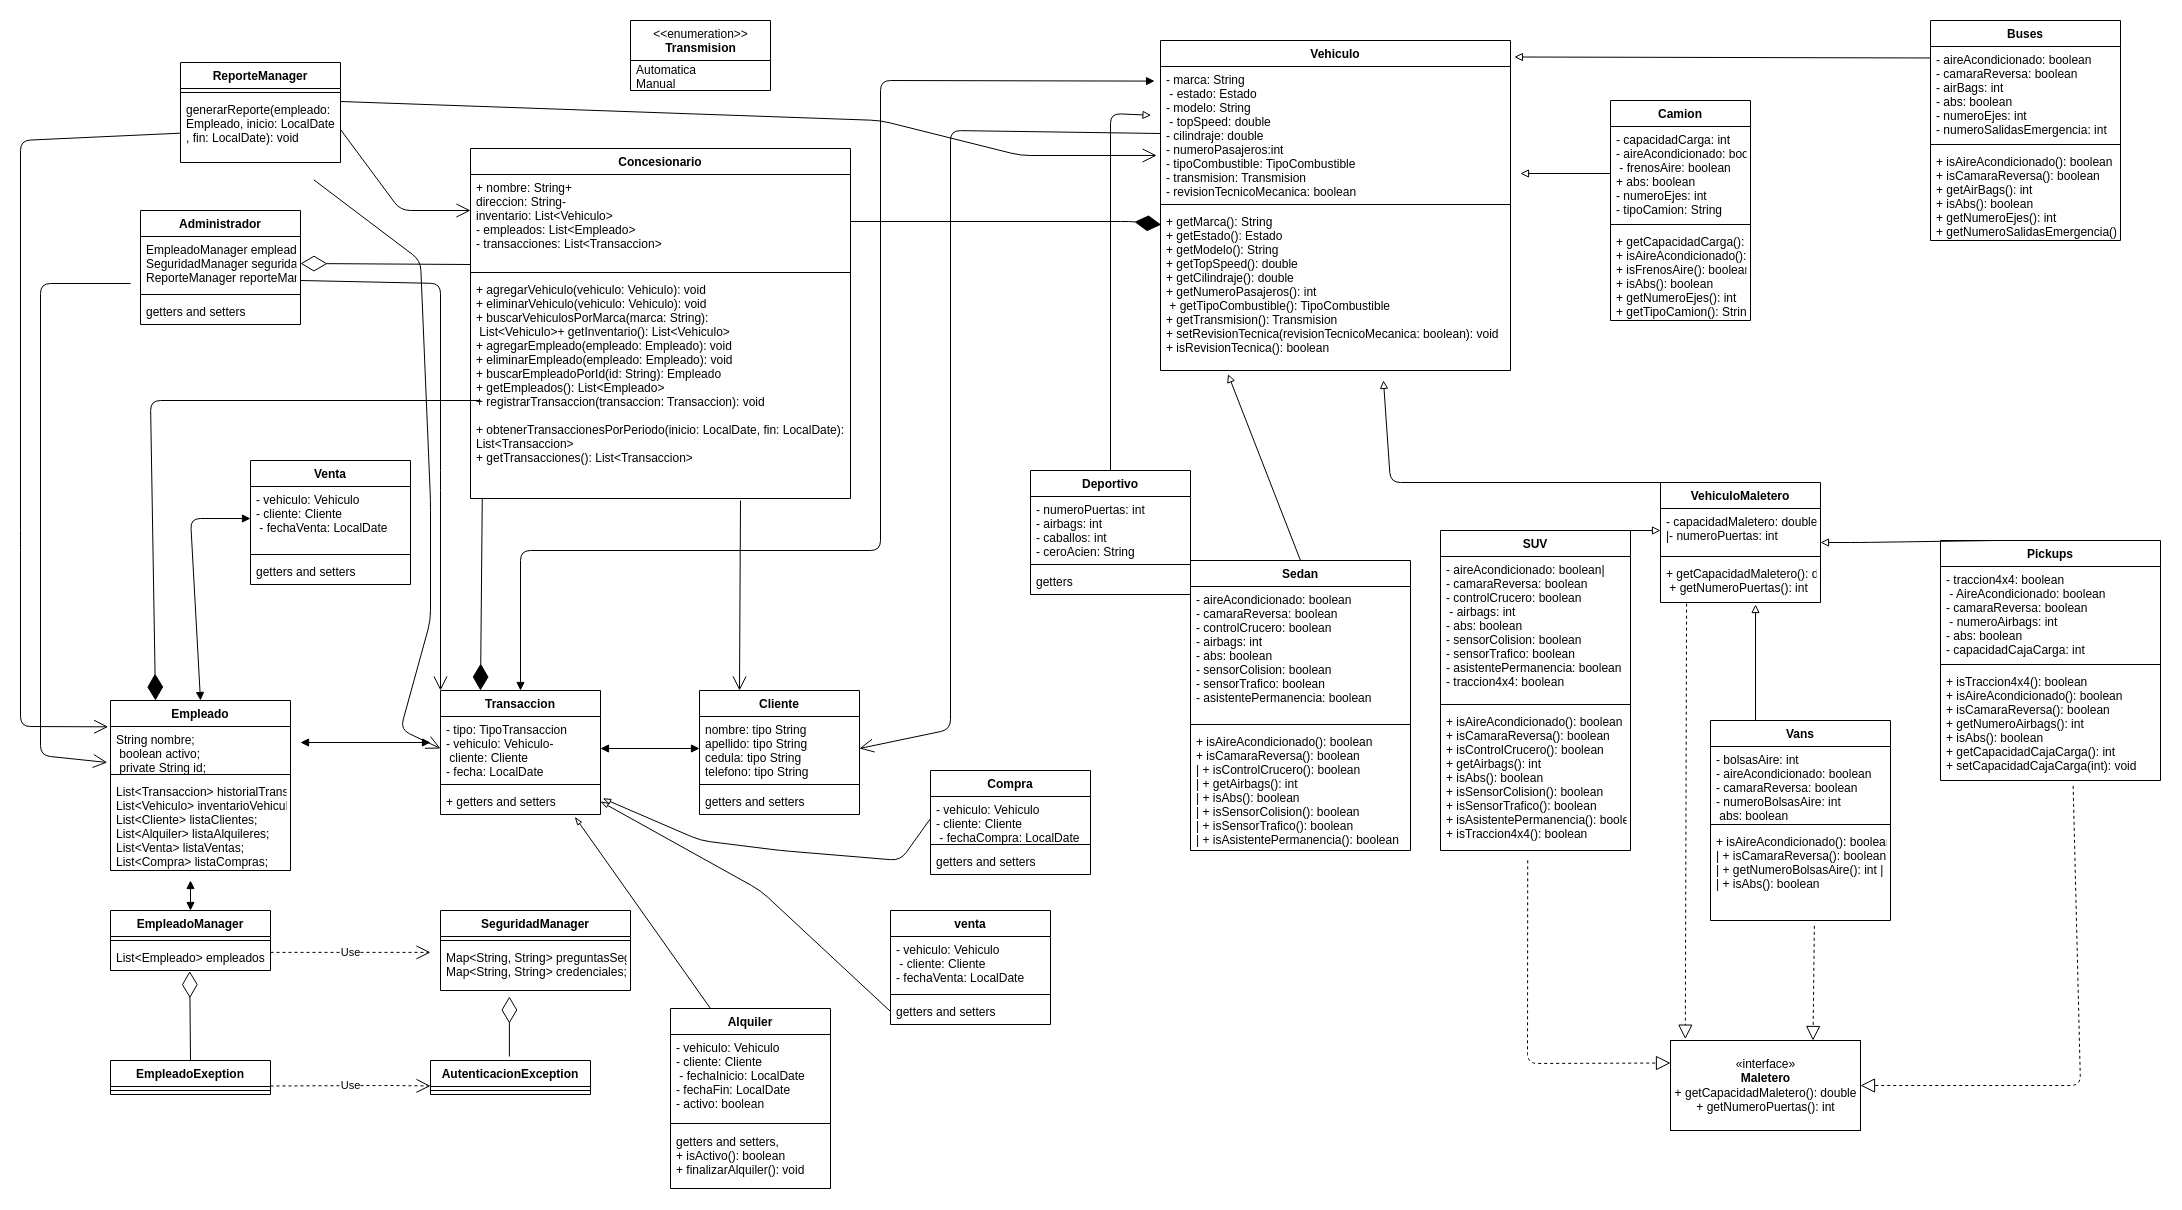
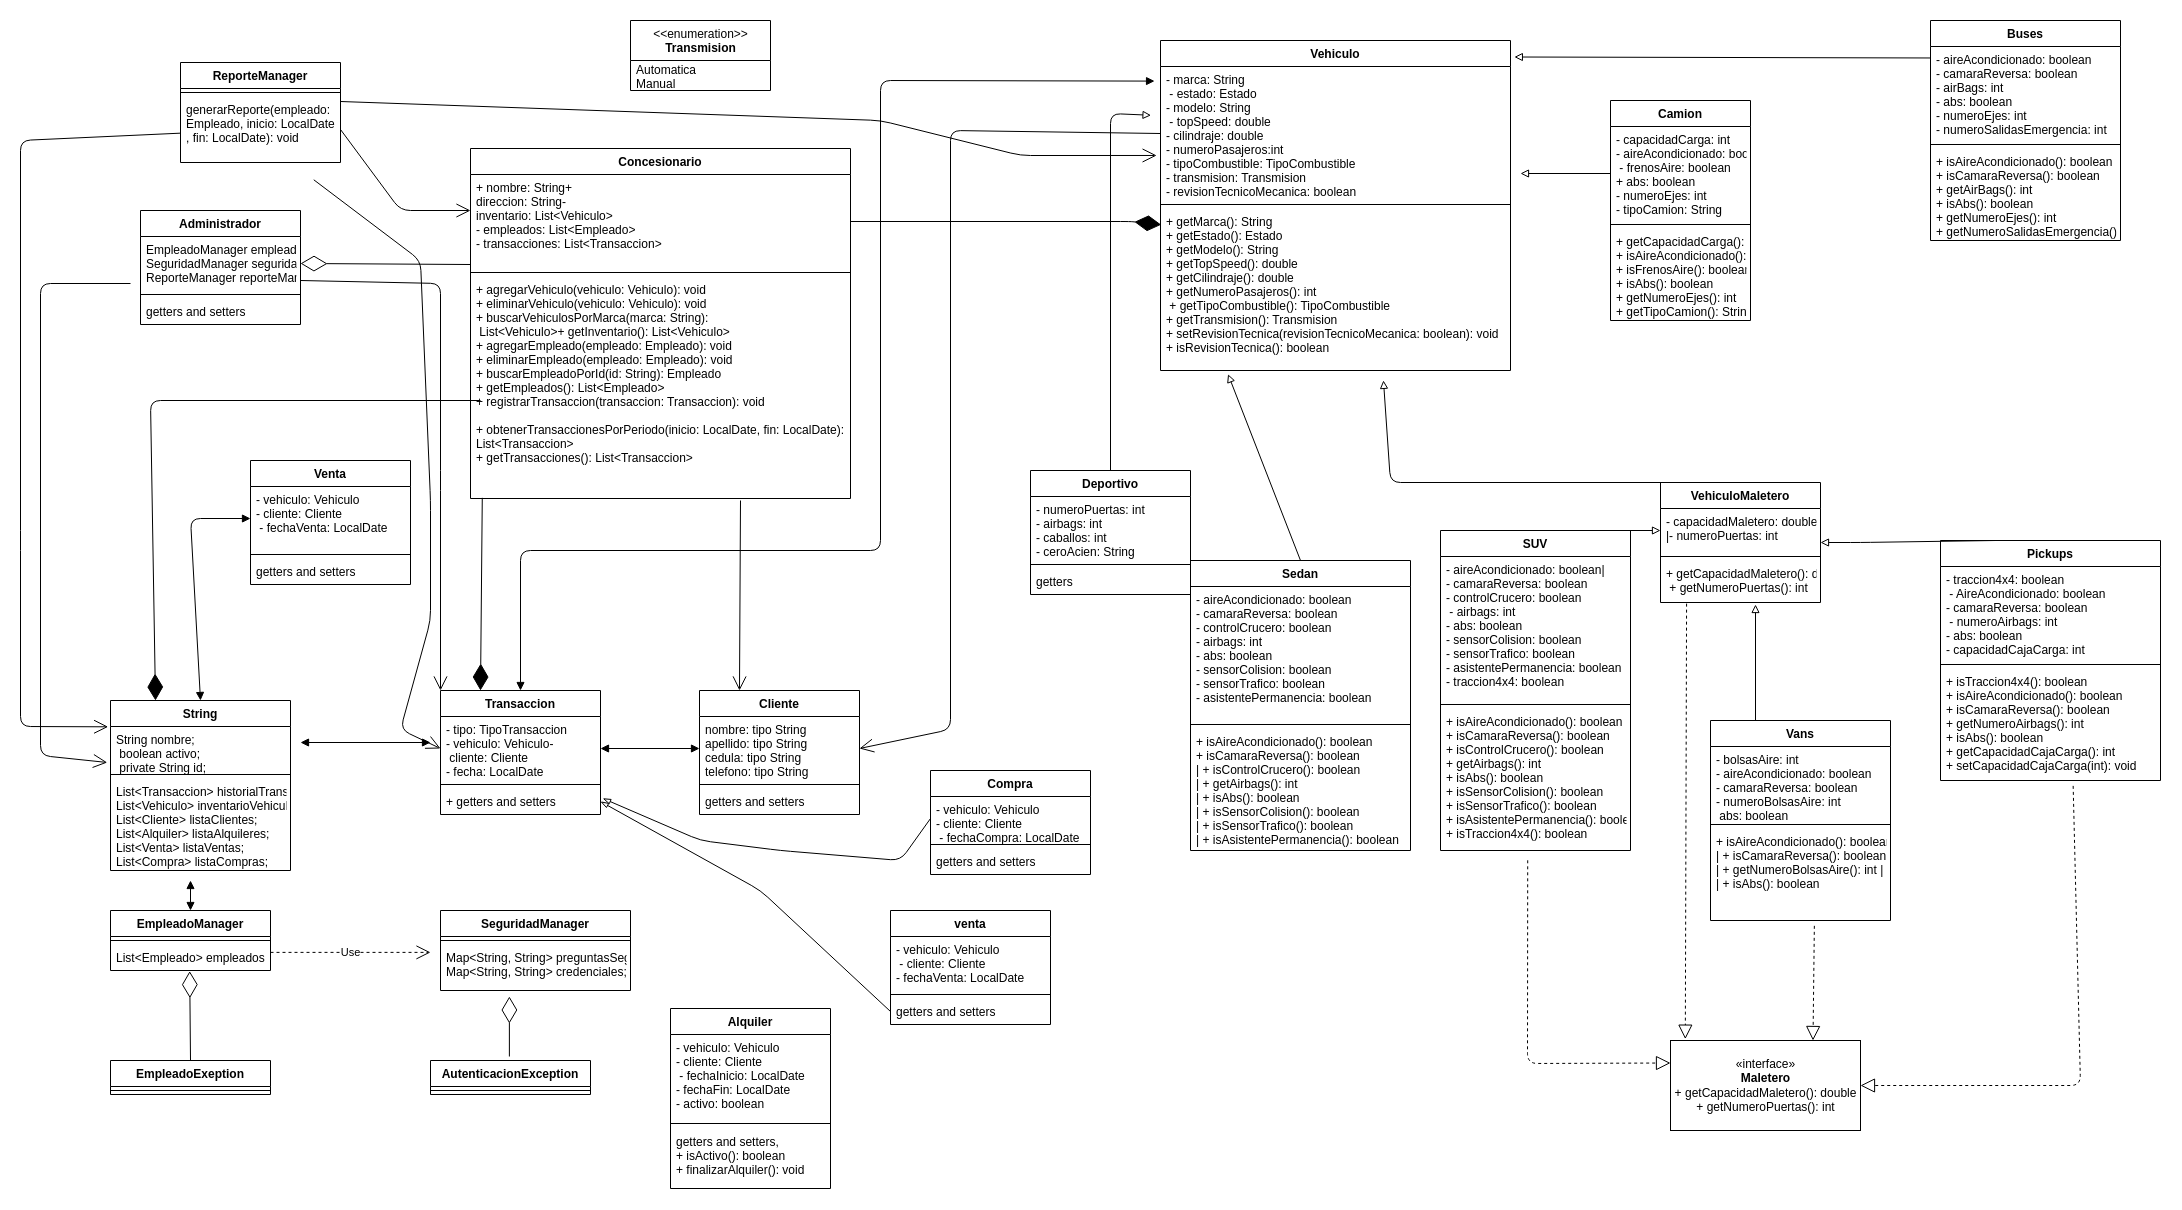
node "Empleado": label "Empleado" -> "String"
edge "Alquiler" -> "+ getters and setters": removed
edge "EmpleadoExeption" -> "AutenticacionException": removed, label "Use"
